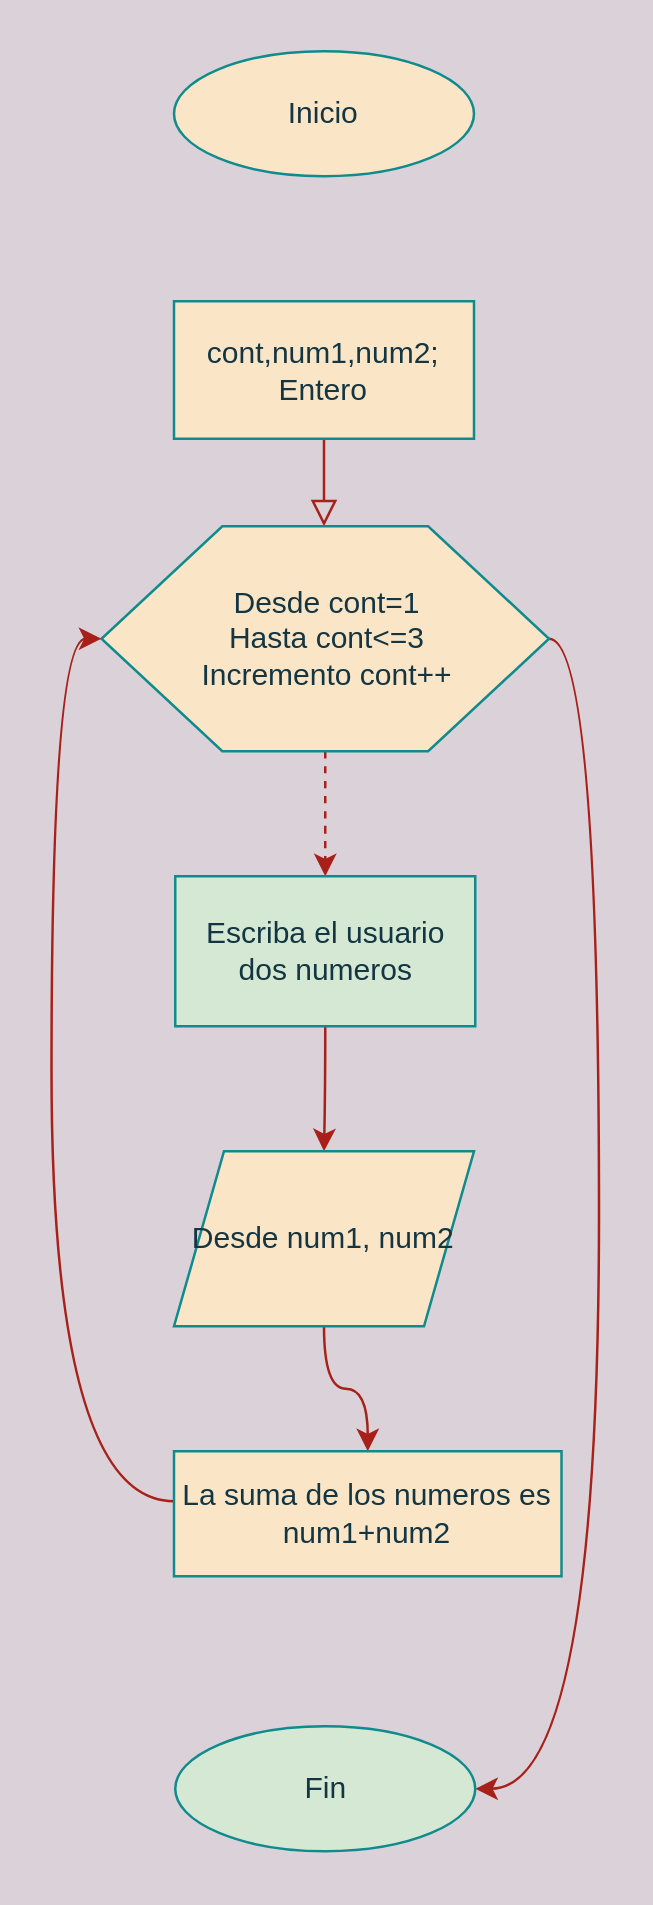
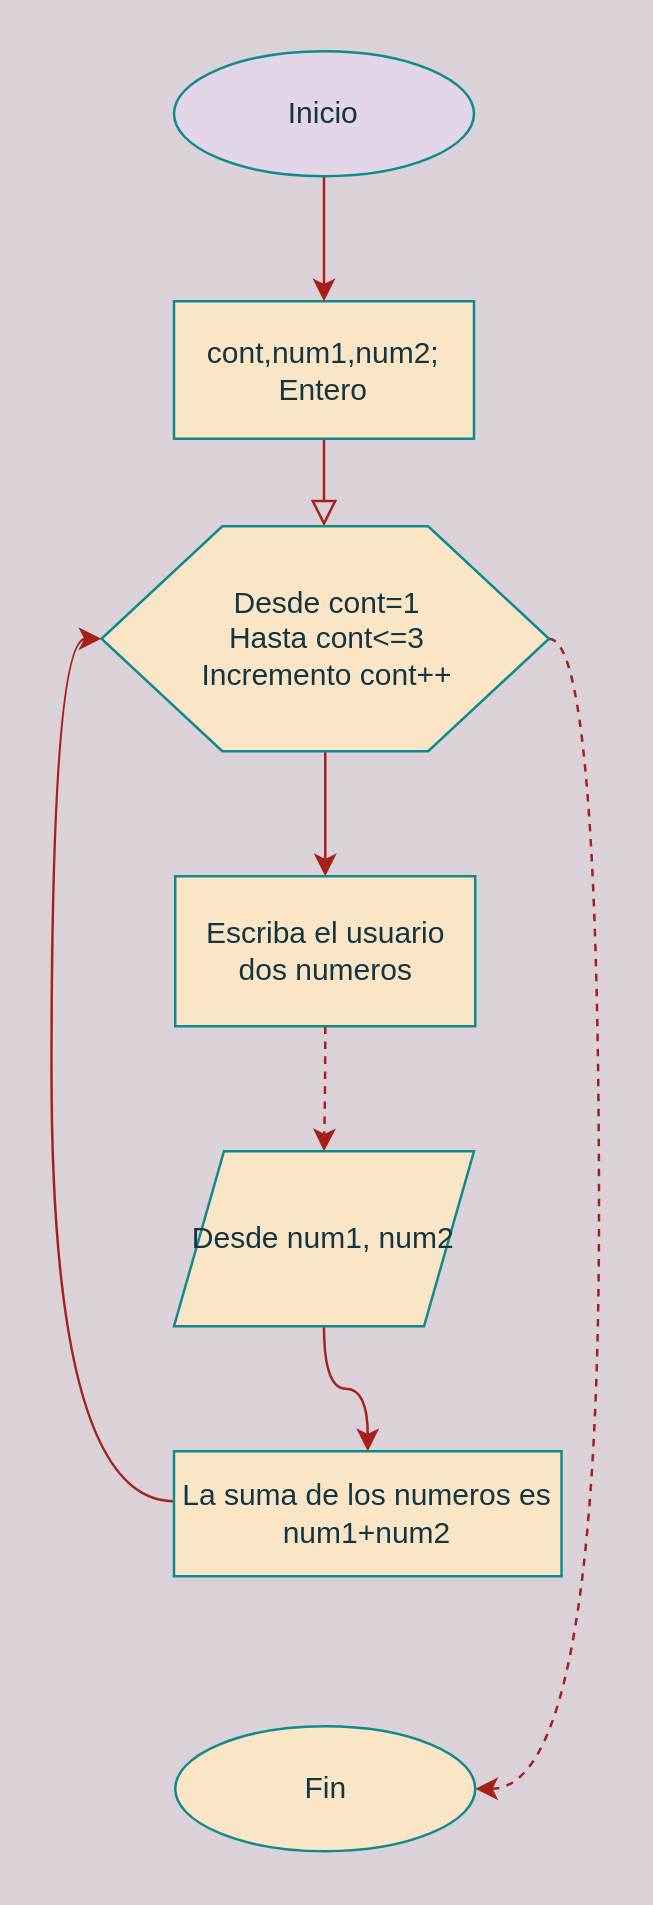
node "Inicio": fillcolor #fae5c7 -> #e1d5e7
edge "Inicio" -> "cont,num1,num2; Entero": added
edge "Desde cont=1 Hasta cont<=3 Incremento cont++" -> "Escriba el usuario dos numeros": style dashed -> solid
node "Escriba el usuario dos numeros": fillcolor #d5e8d4 -> #fae5c7
edge "Escriba el usuario dos numeros" -> "Desde num1, num2": style solid -> dashed
edge "Desde cont=1 Hasta cont<=3 Incremento cont++" -> "Fin": style solid -> dashed
node "Fin": fillcolor #d5e8d4 -> #fae5c7
